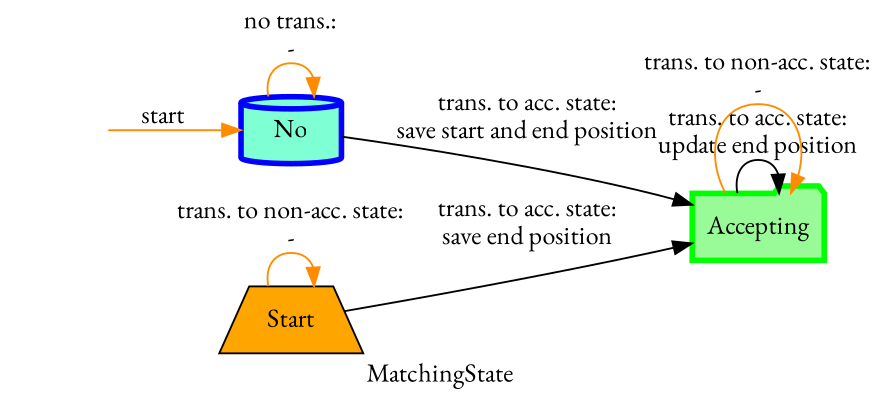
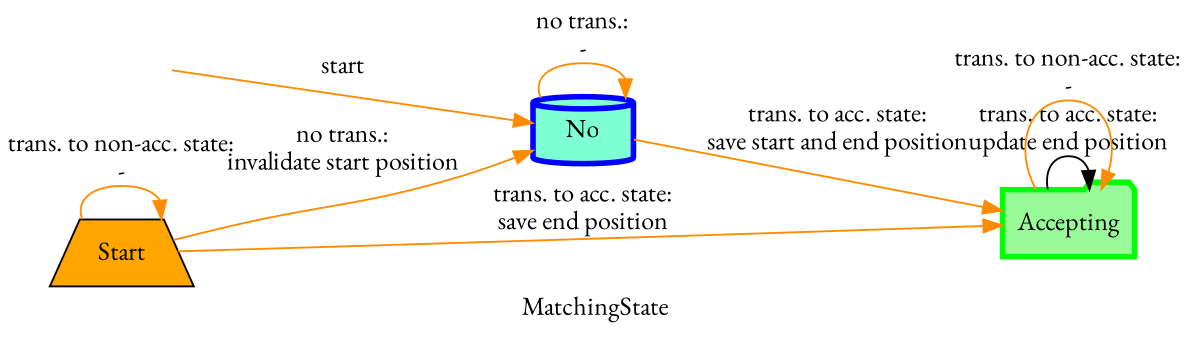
edge "No" -> "Accepting": color black -> darkorange
edge "Start" -> "No": added, label "no trans.: invalidate start position"
edge "Start" -> "Accepting": color black -> darkorange
